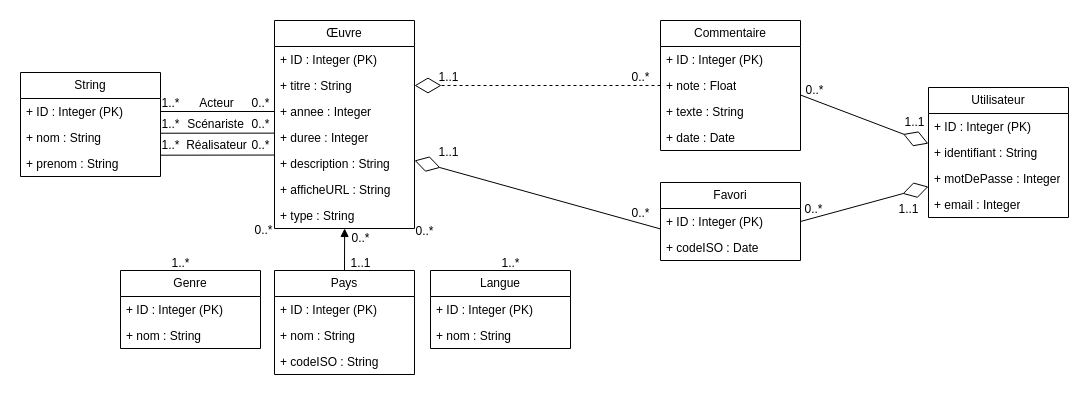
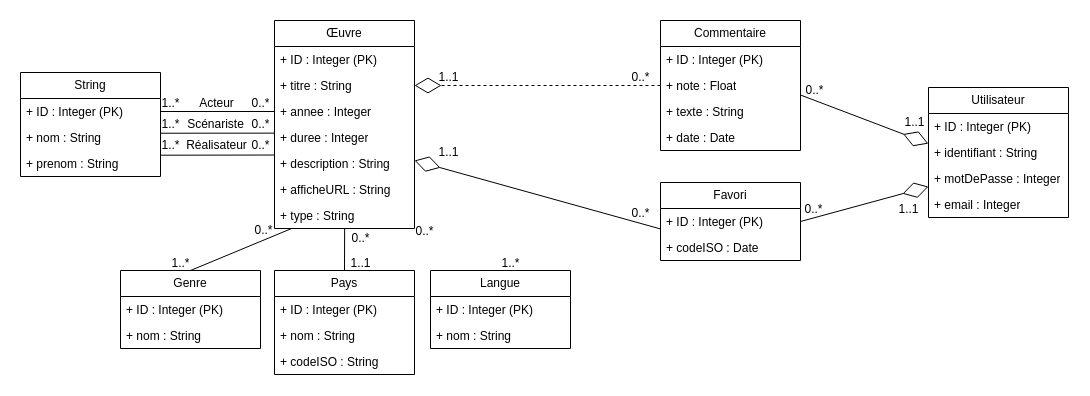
edge "Pays" -> "+ type : String": arrowhead block -> none
edge "+ type : String" -- "Genre": added
